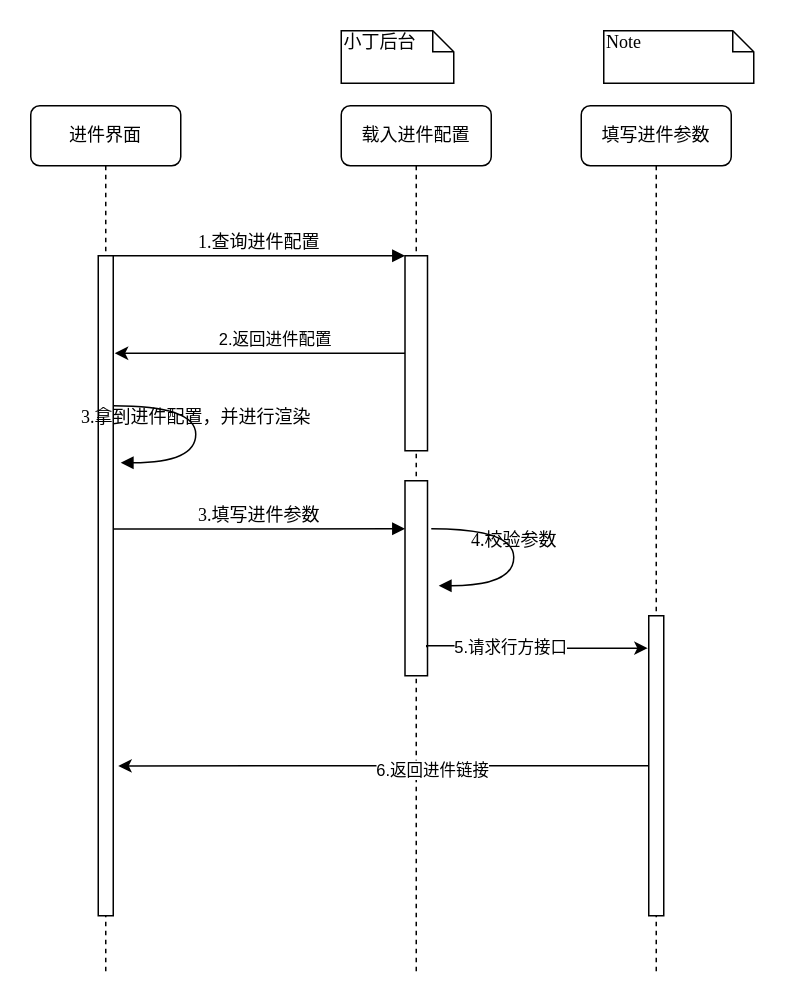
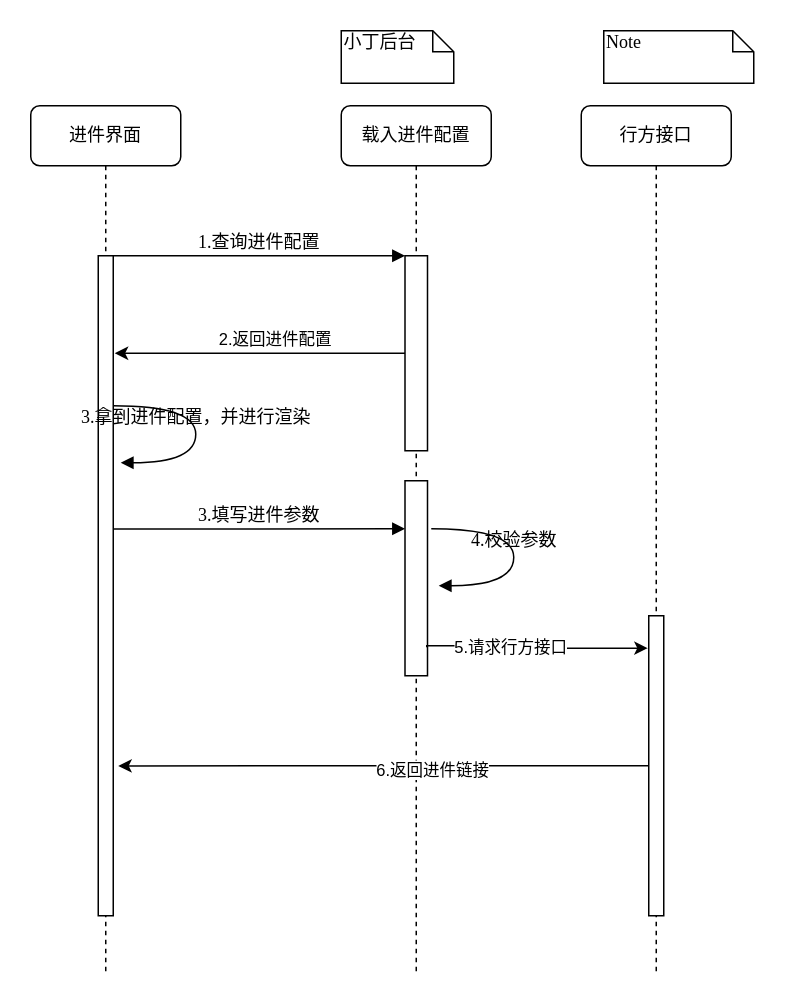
node "填写进件参数": label "填写进件参数" -> "行方接口"
